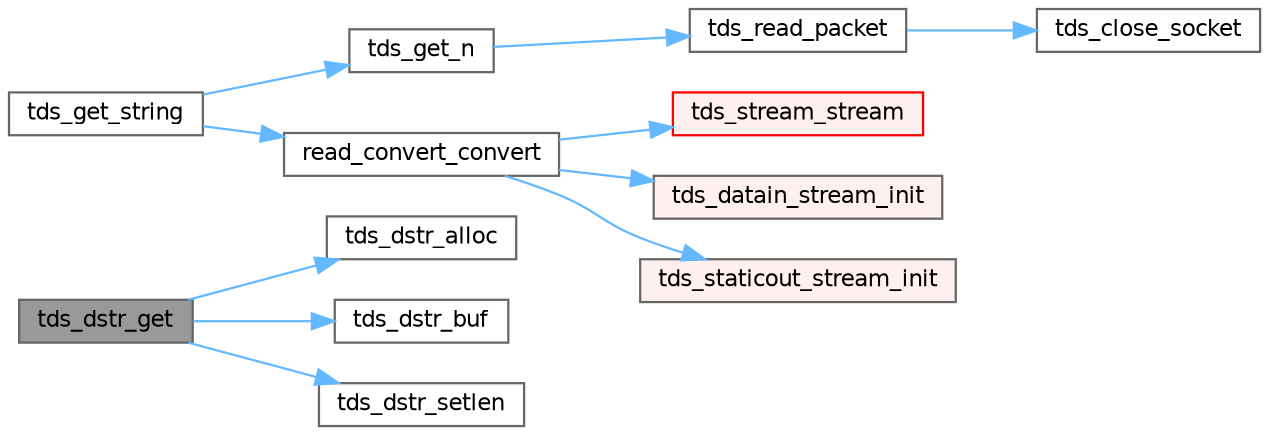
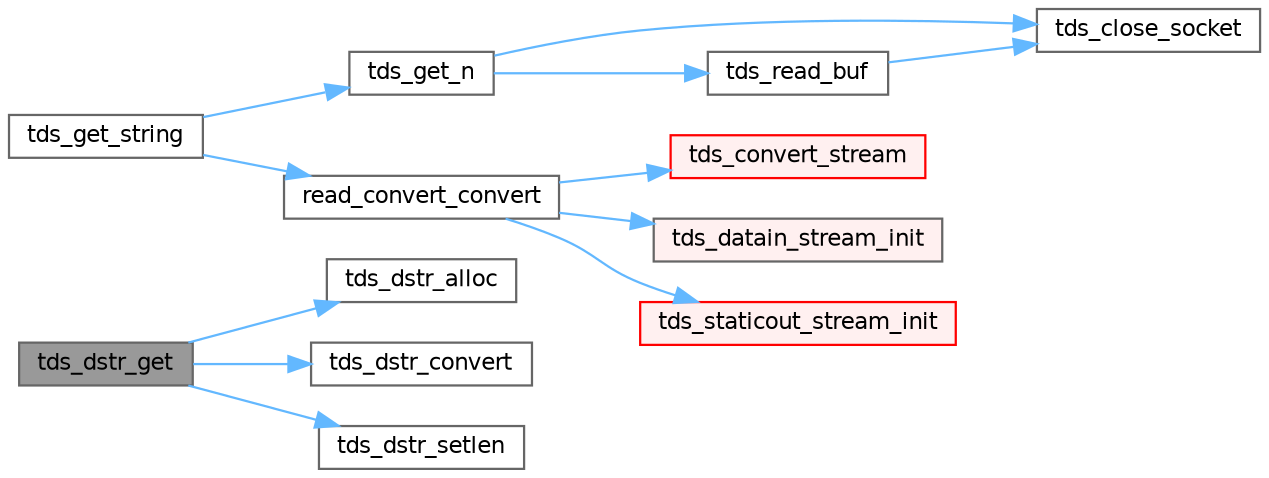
edge "tds_get_n" -> "tds_close_socket": added
node "tds_read_packet": label "tds_read_packet" -> "tds_read_buf"
node "tds_stream_stream": label "tds_stream_stream" -> "tds_convert_stream"
node "tds_staticout_stream_init": color grey40 -> red
node "tds_dstr_buf": label "tds_dstr_buf" -> "tds_dstr_convert"
